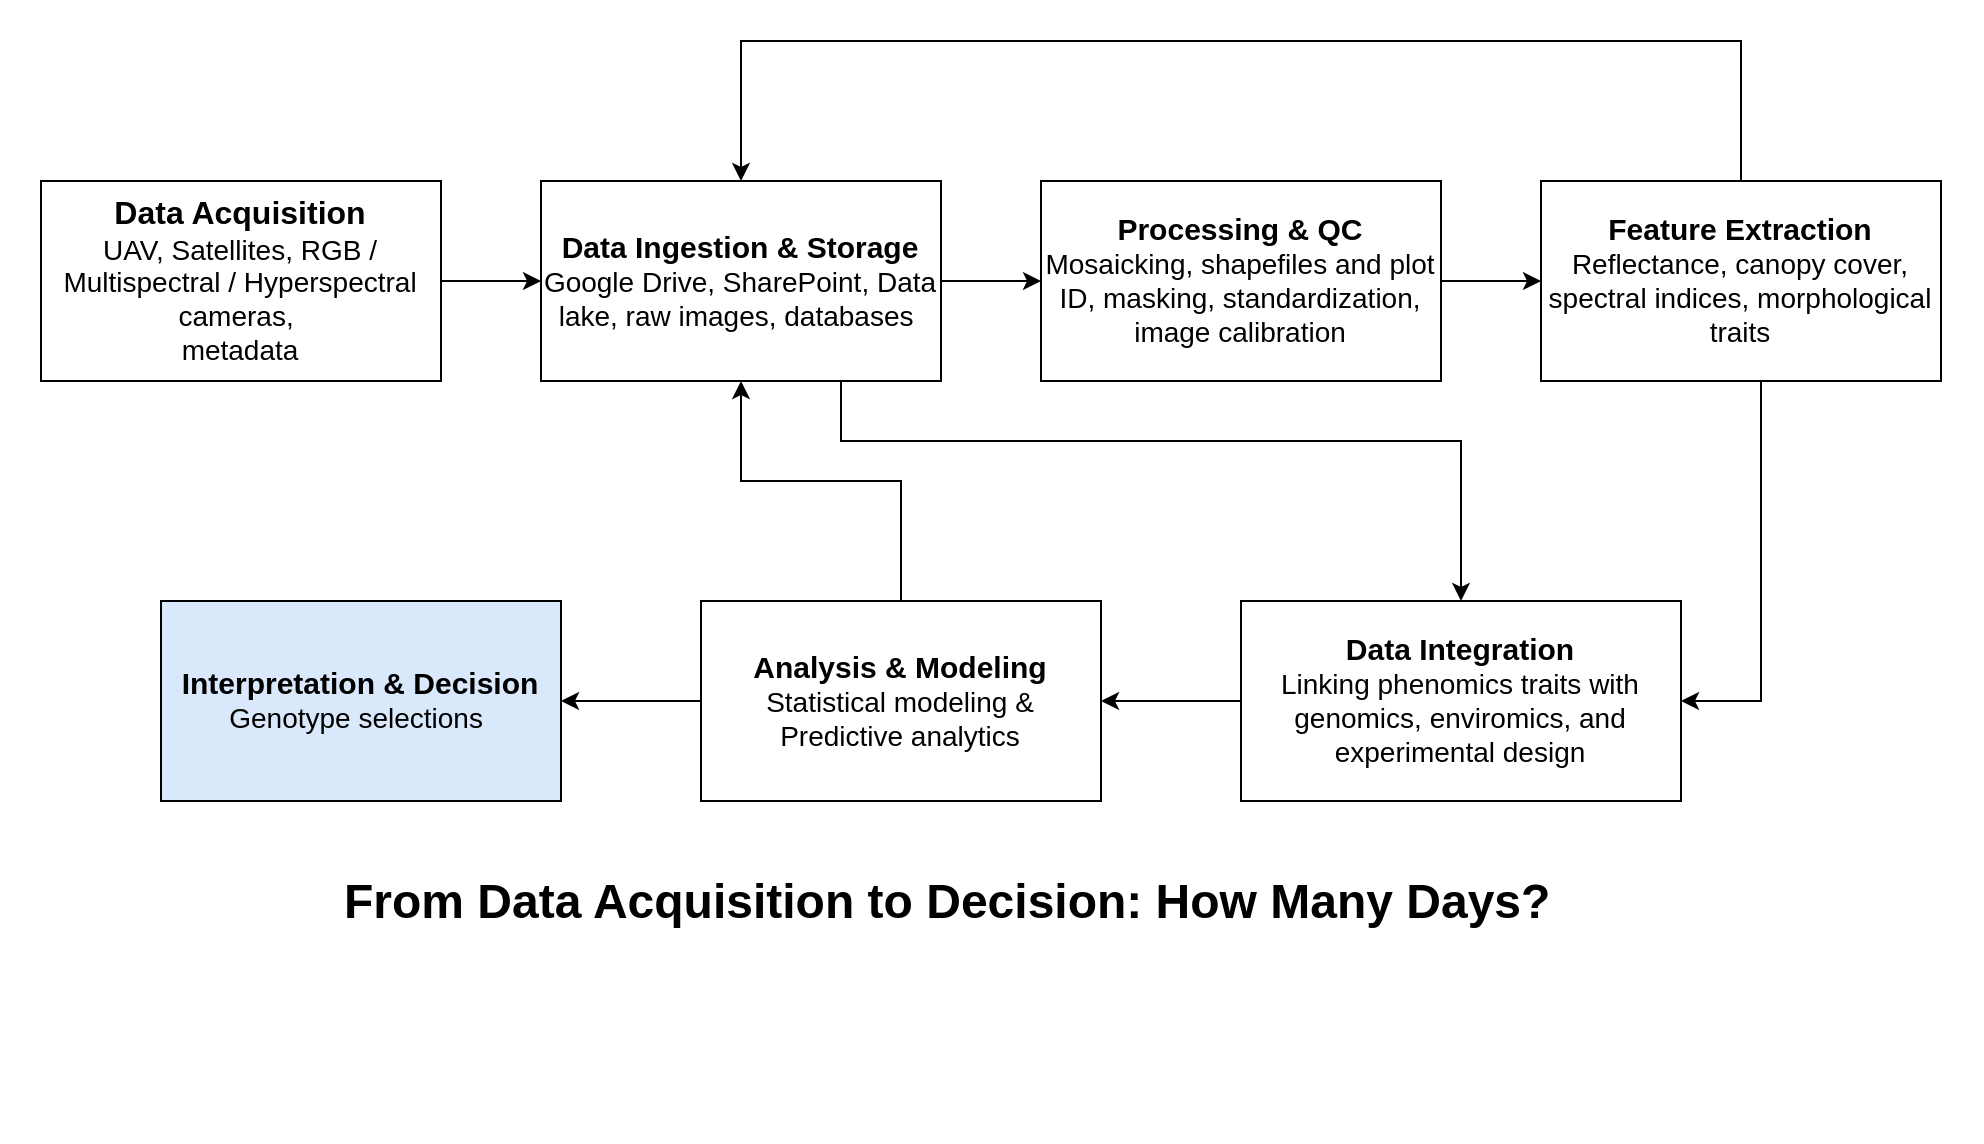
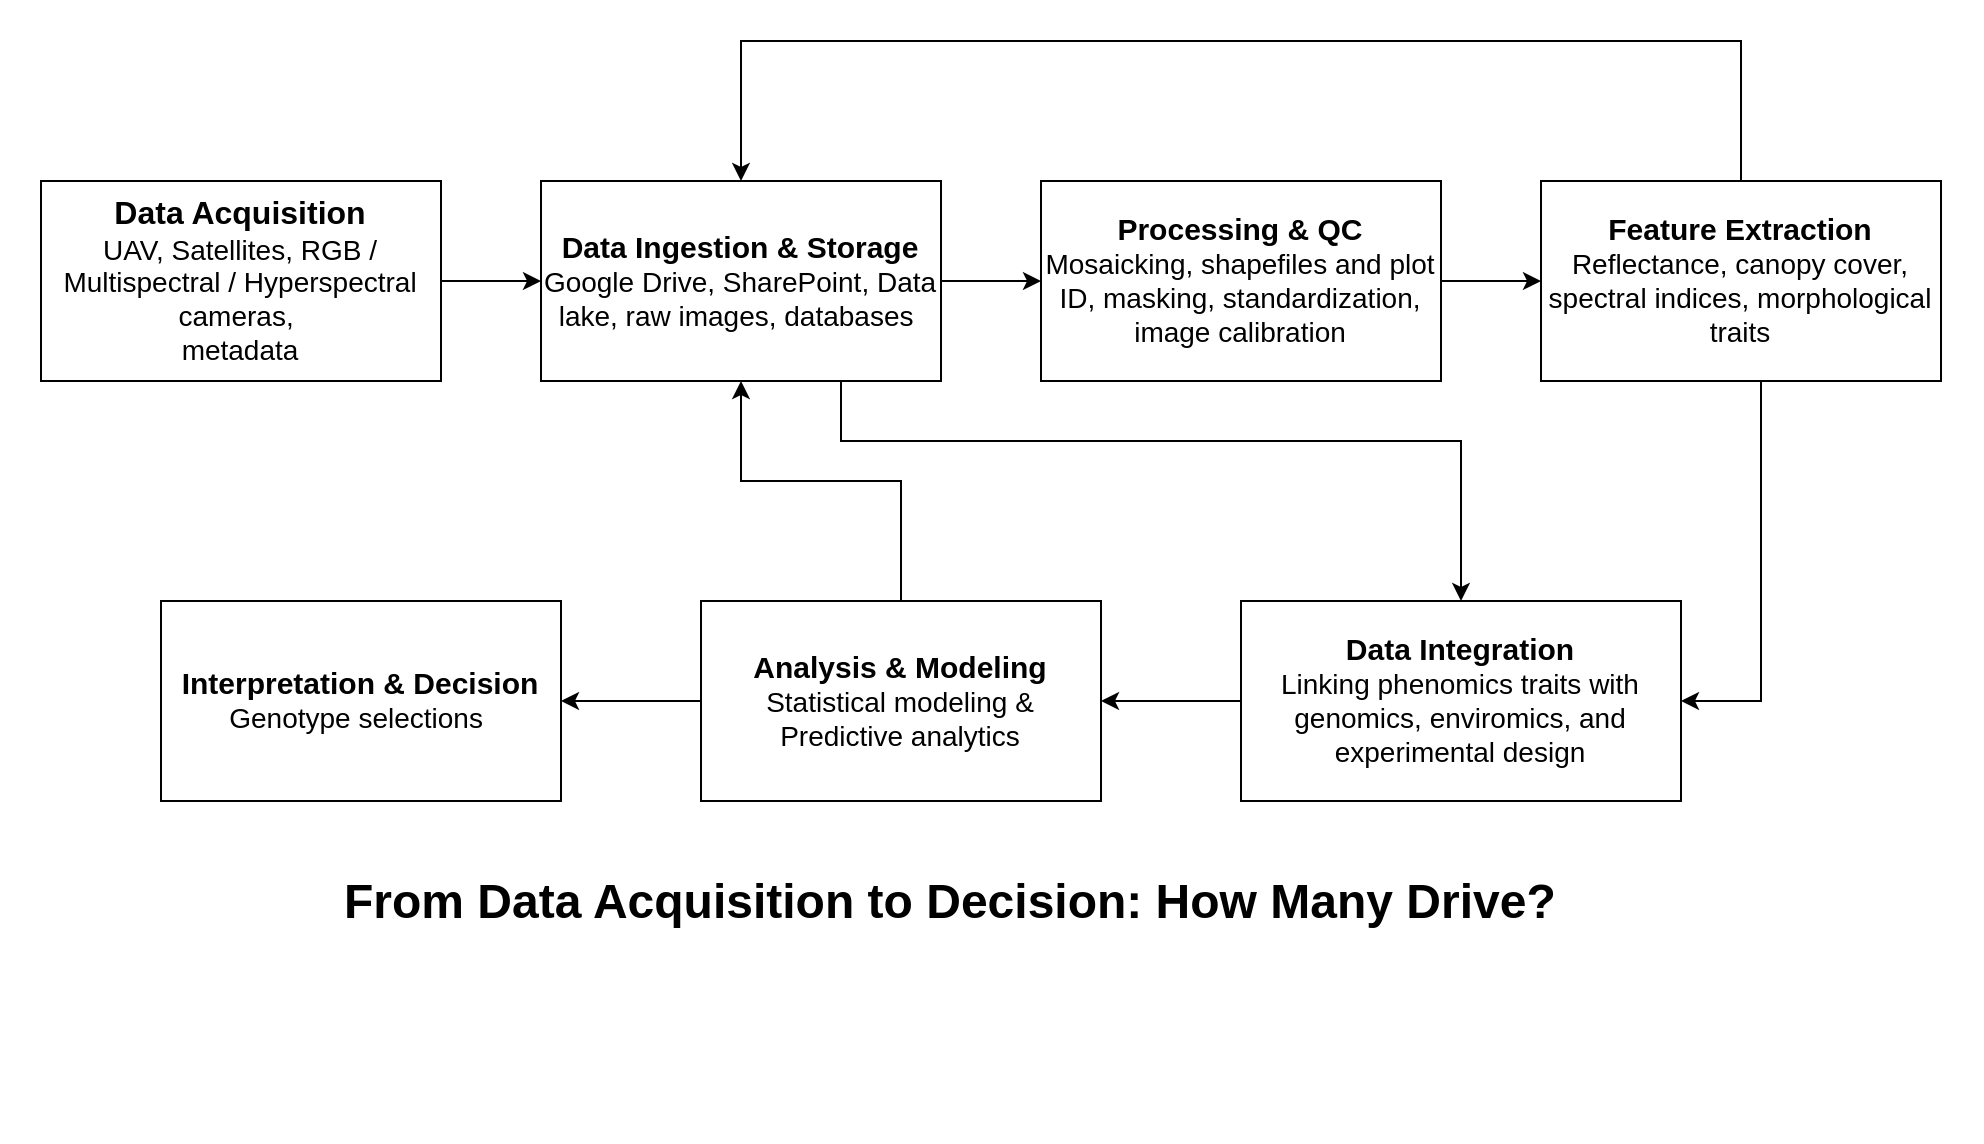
node "Interpretation & Decision Genotype selections": fillcolor #dae8fc -> #ffffff
node "From Data Acquisition to Decision: How Many Days?": label "From Data Acquisition to Decision: How Many Days?" -> "From Data Acquisition to Decision: How Many Drive?"
